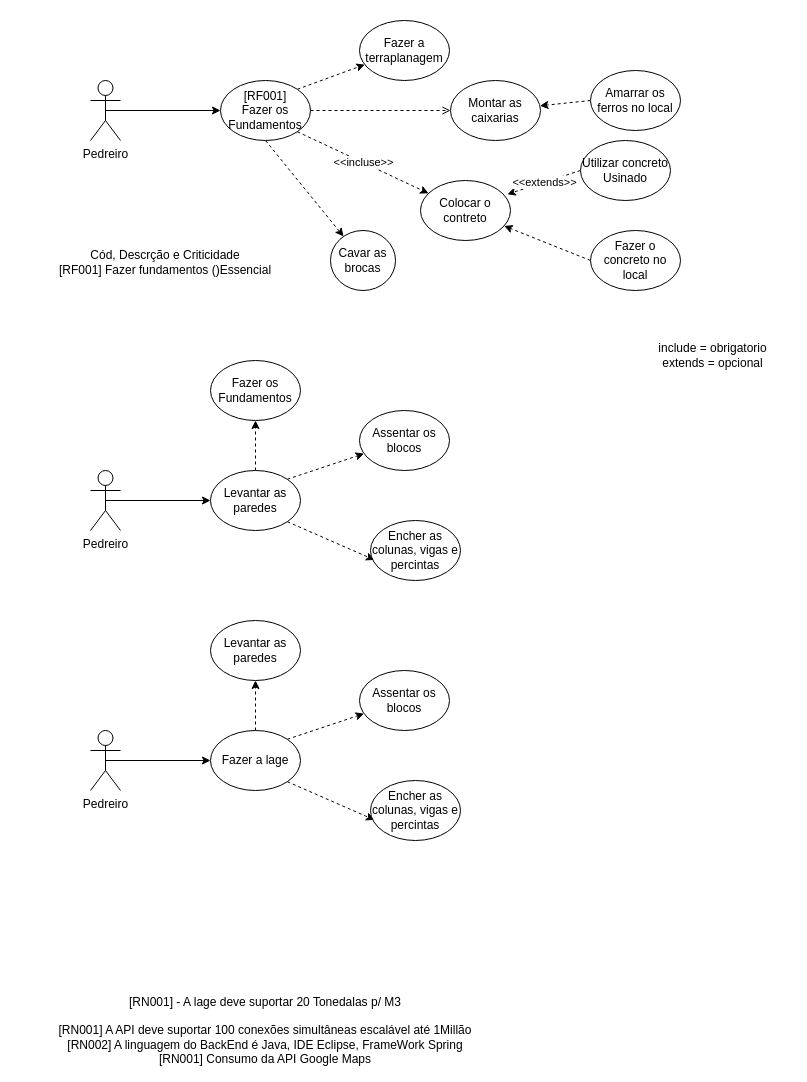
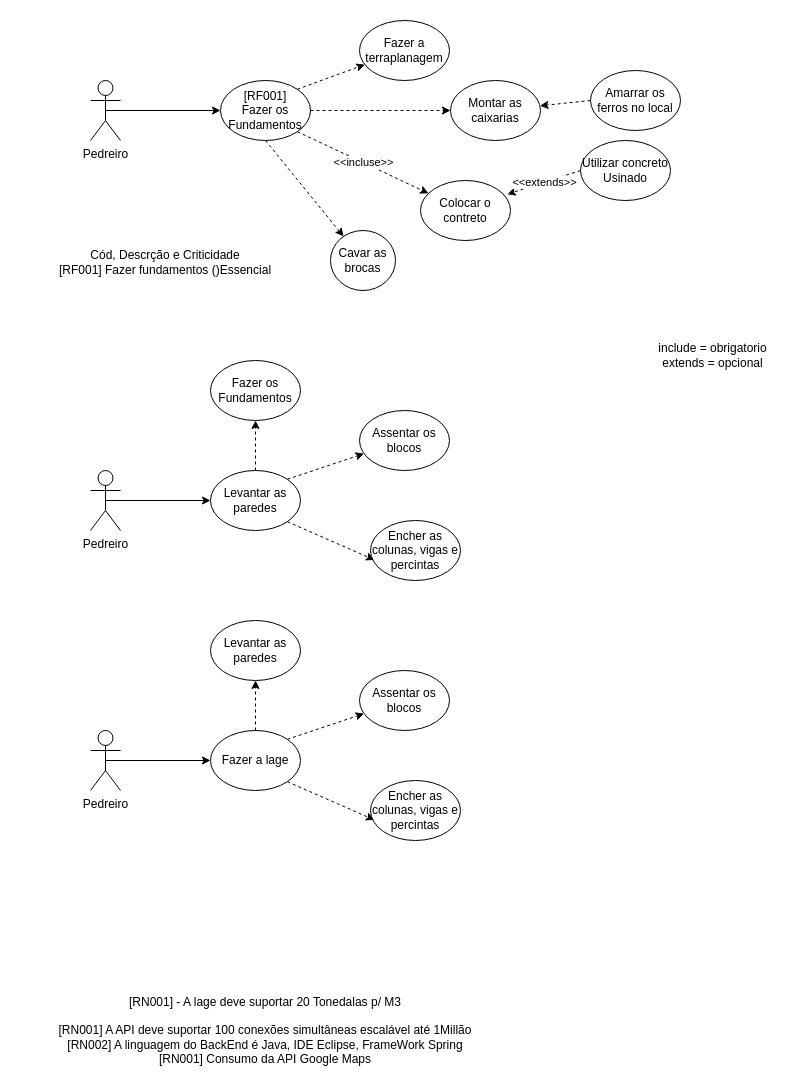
edge "[RF001] Fazer os Fundamentos" -> "Montar as caixarias": arrowhead open -> classic
edge "Fazer o concreto no local" -> "Colocar o contreto": removed
node "Fazer o concreto no local": removed
